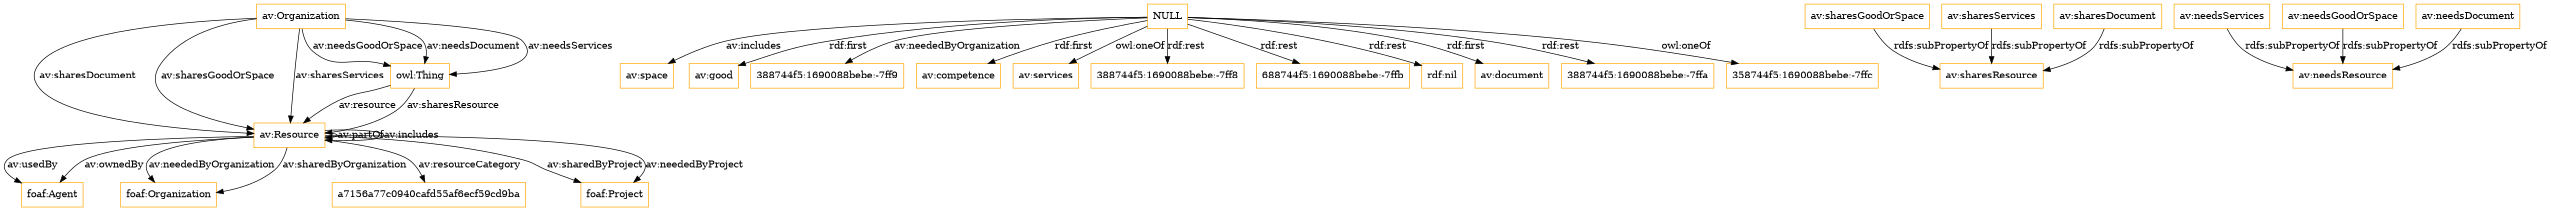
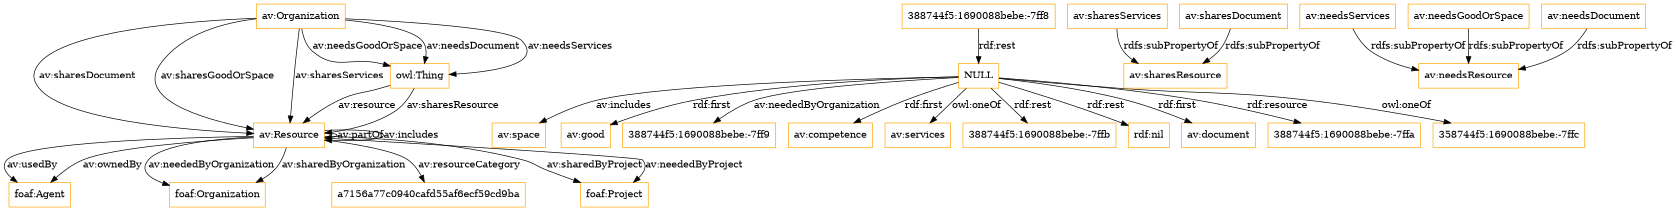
node "av:sharesGoodOrSpace": removed
edge "NULL" -> "388744f5:1690088bebe:-7ff8": reversed
edge "NULL" -> "388744f5:1690088bebe:-7ffa": label "rdf:rest" -> "rdf:resource"
node "688744f5:1690088bebe:-7ffb": label "688744f5:1690088bebe:-7ffb" -> "388744f5:1690088bebe:-7ffb"
